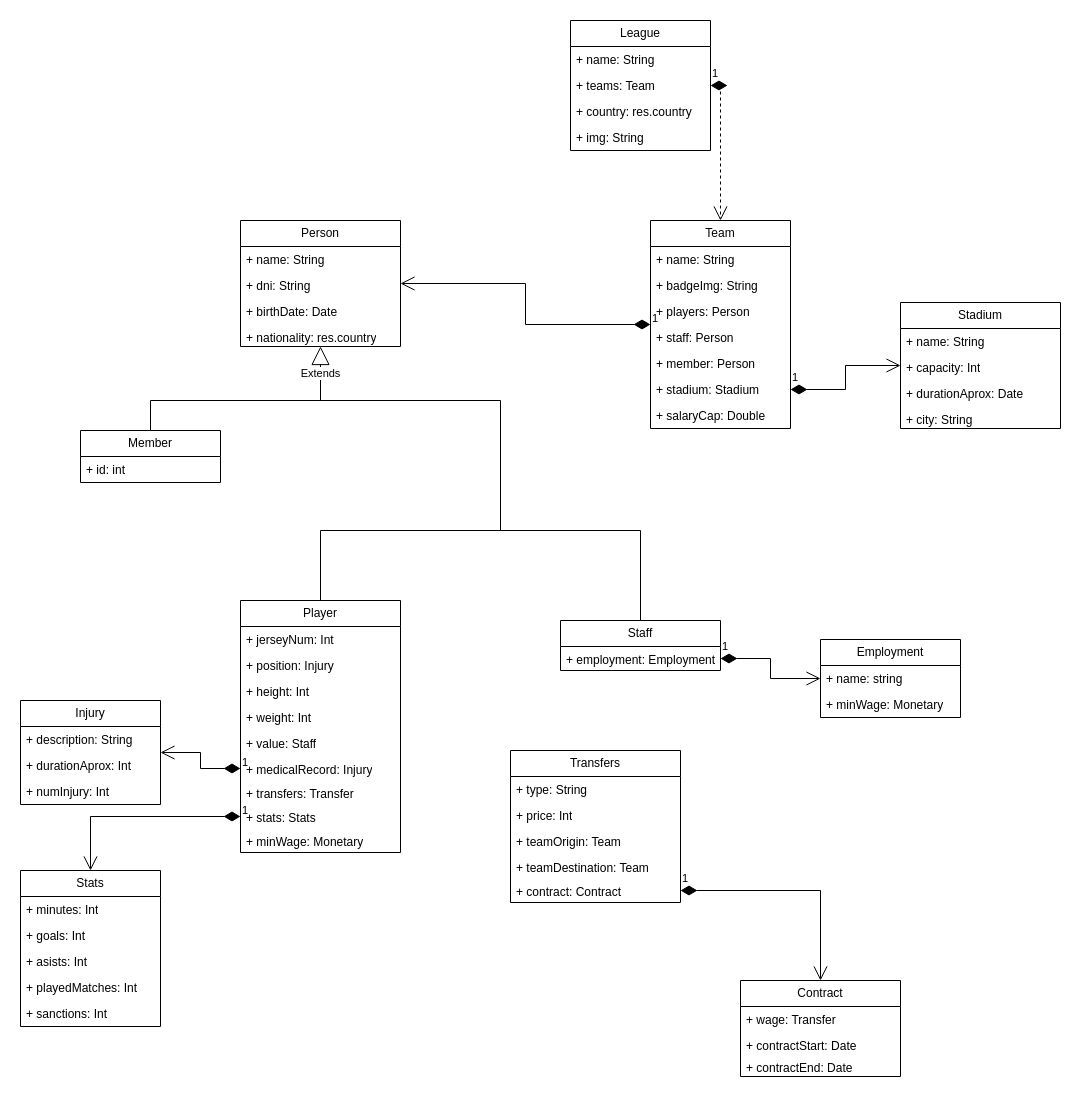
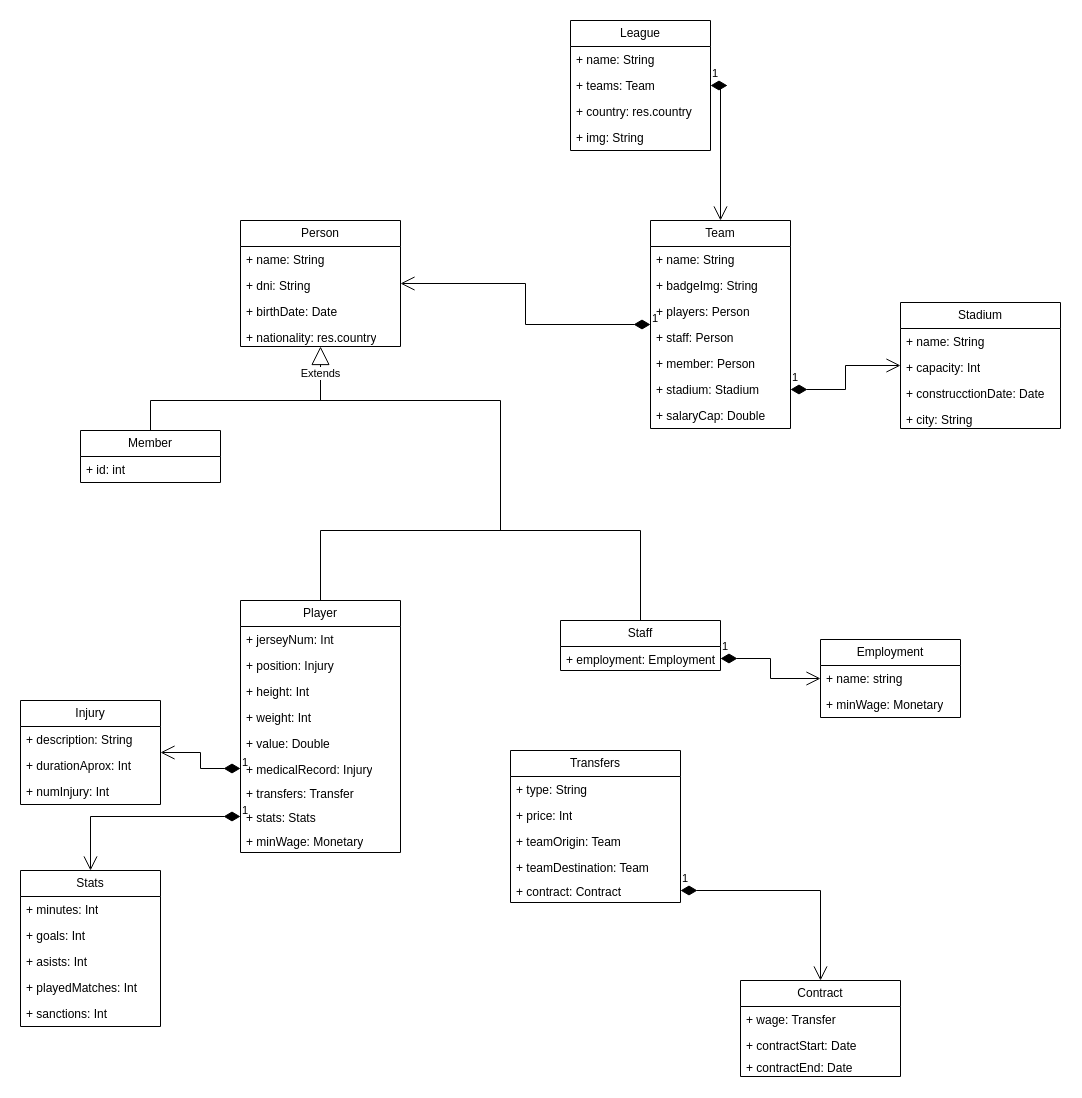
edge "+ teams: Team" -- "Team": style dashed -> solid
node "+ durationAprox: Date": label "+ durationAprox: Date" -> "+ construcctionDate: Date"
node "+ value: Staff": label "+ value: Staff" -> "+ value: Double"
